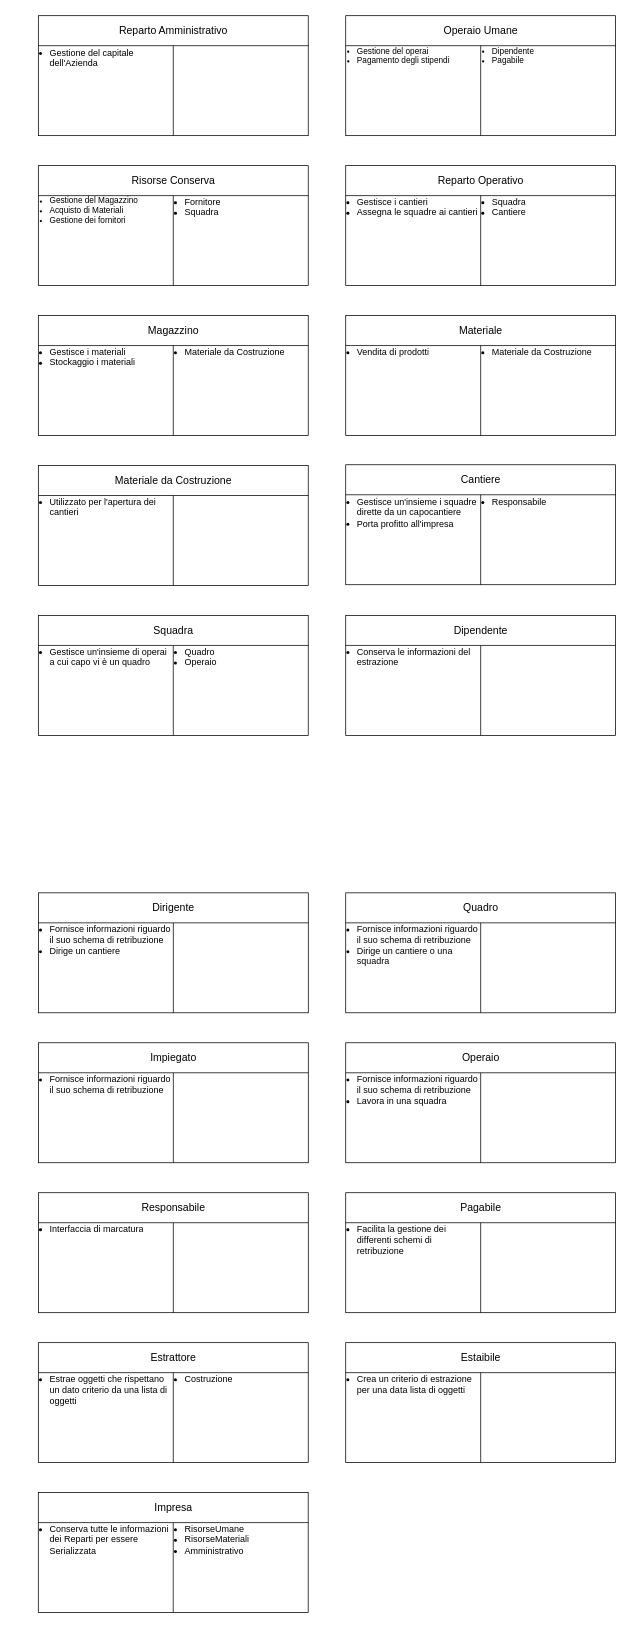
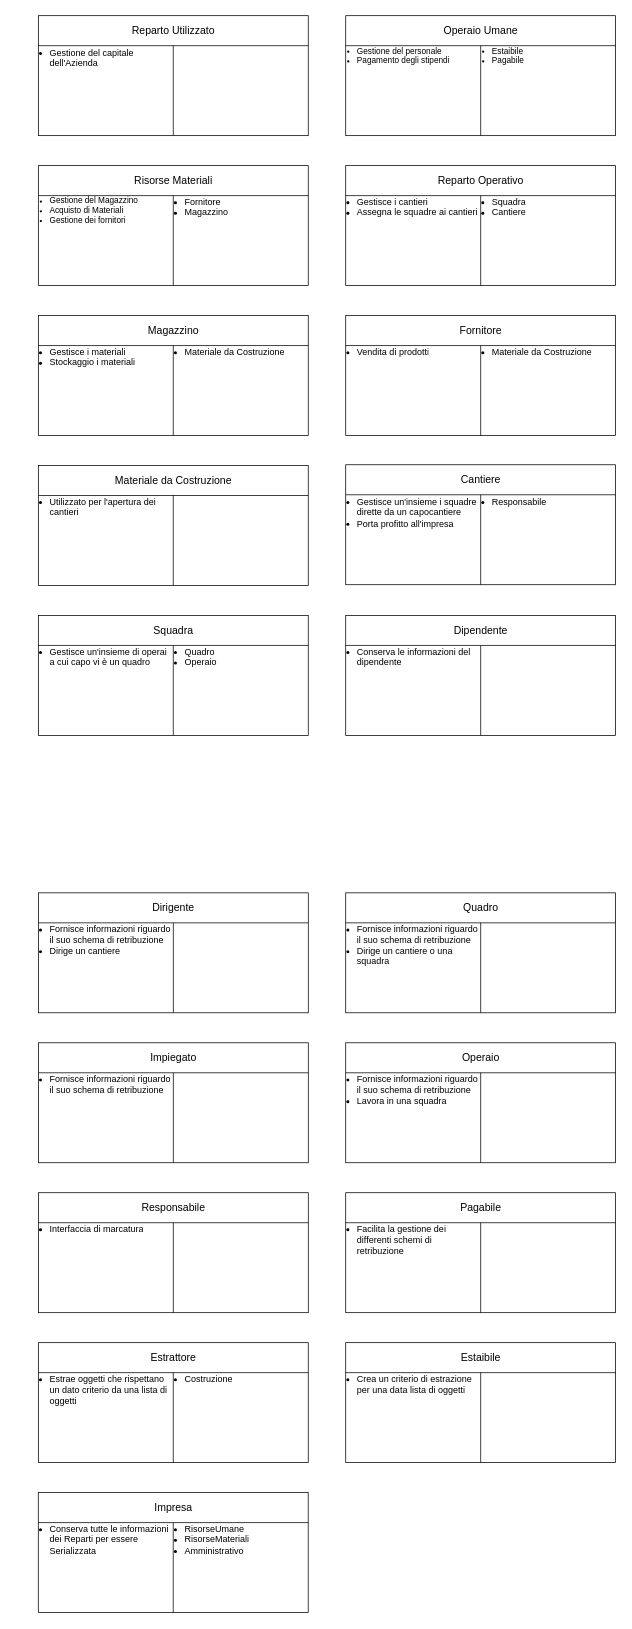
node "Reparto Amministrativo": label "Reparto Amministrativo" -> "Reparto Utilizzato"
node "Gestione del operai Pagamento degli stipendi": label "Gestione del operai Pagamento degli stipendi" -> "Gestione del personale Pagamento degli stipendi"
node "Dipendente Pagabile": label "Dipendente Pagabile" -> "Estaibile Pagabile"
node "Risorse Conserva": label "Risorse Conserva" -> "Risorse Materiali"
node "Fornitore Squadra": label "Fornitore Squadra" -> "Fornitore Magazzino"
node "Materiale": label "Materiale" -> "Fornitore"
node "Conserva le informazioni del estrazione": label "Conserva le informazioni del estrazione" -> "Conserva le informazioni del dipendente"
